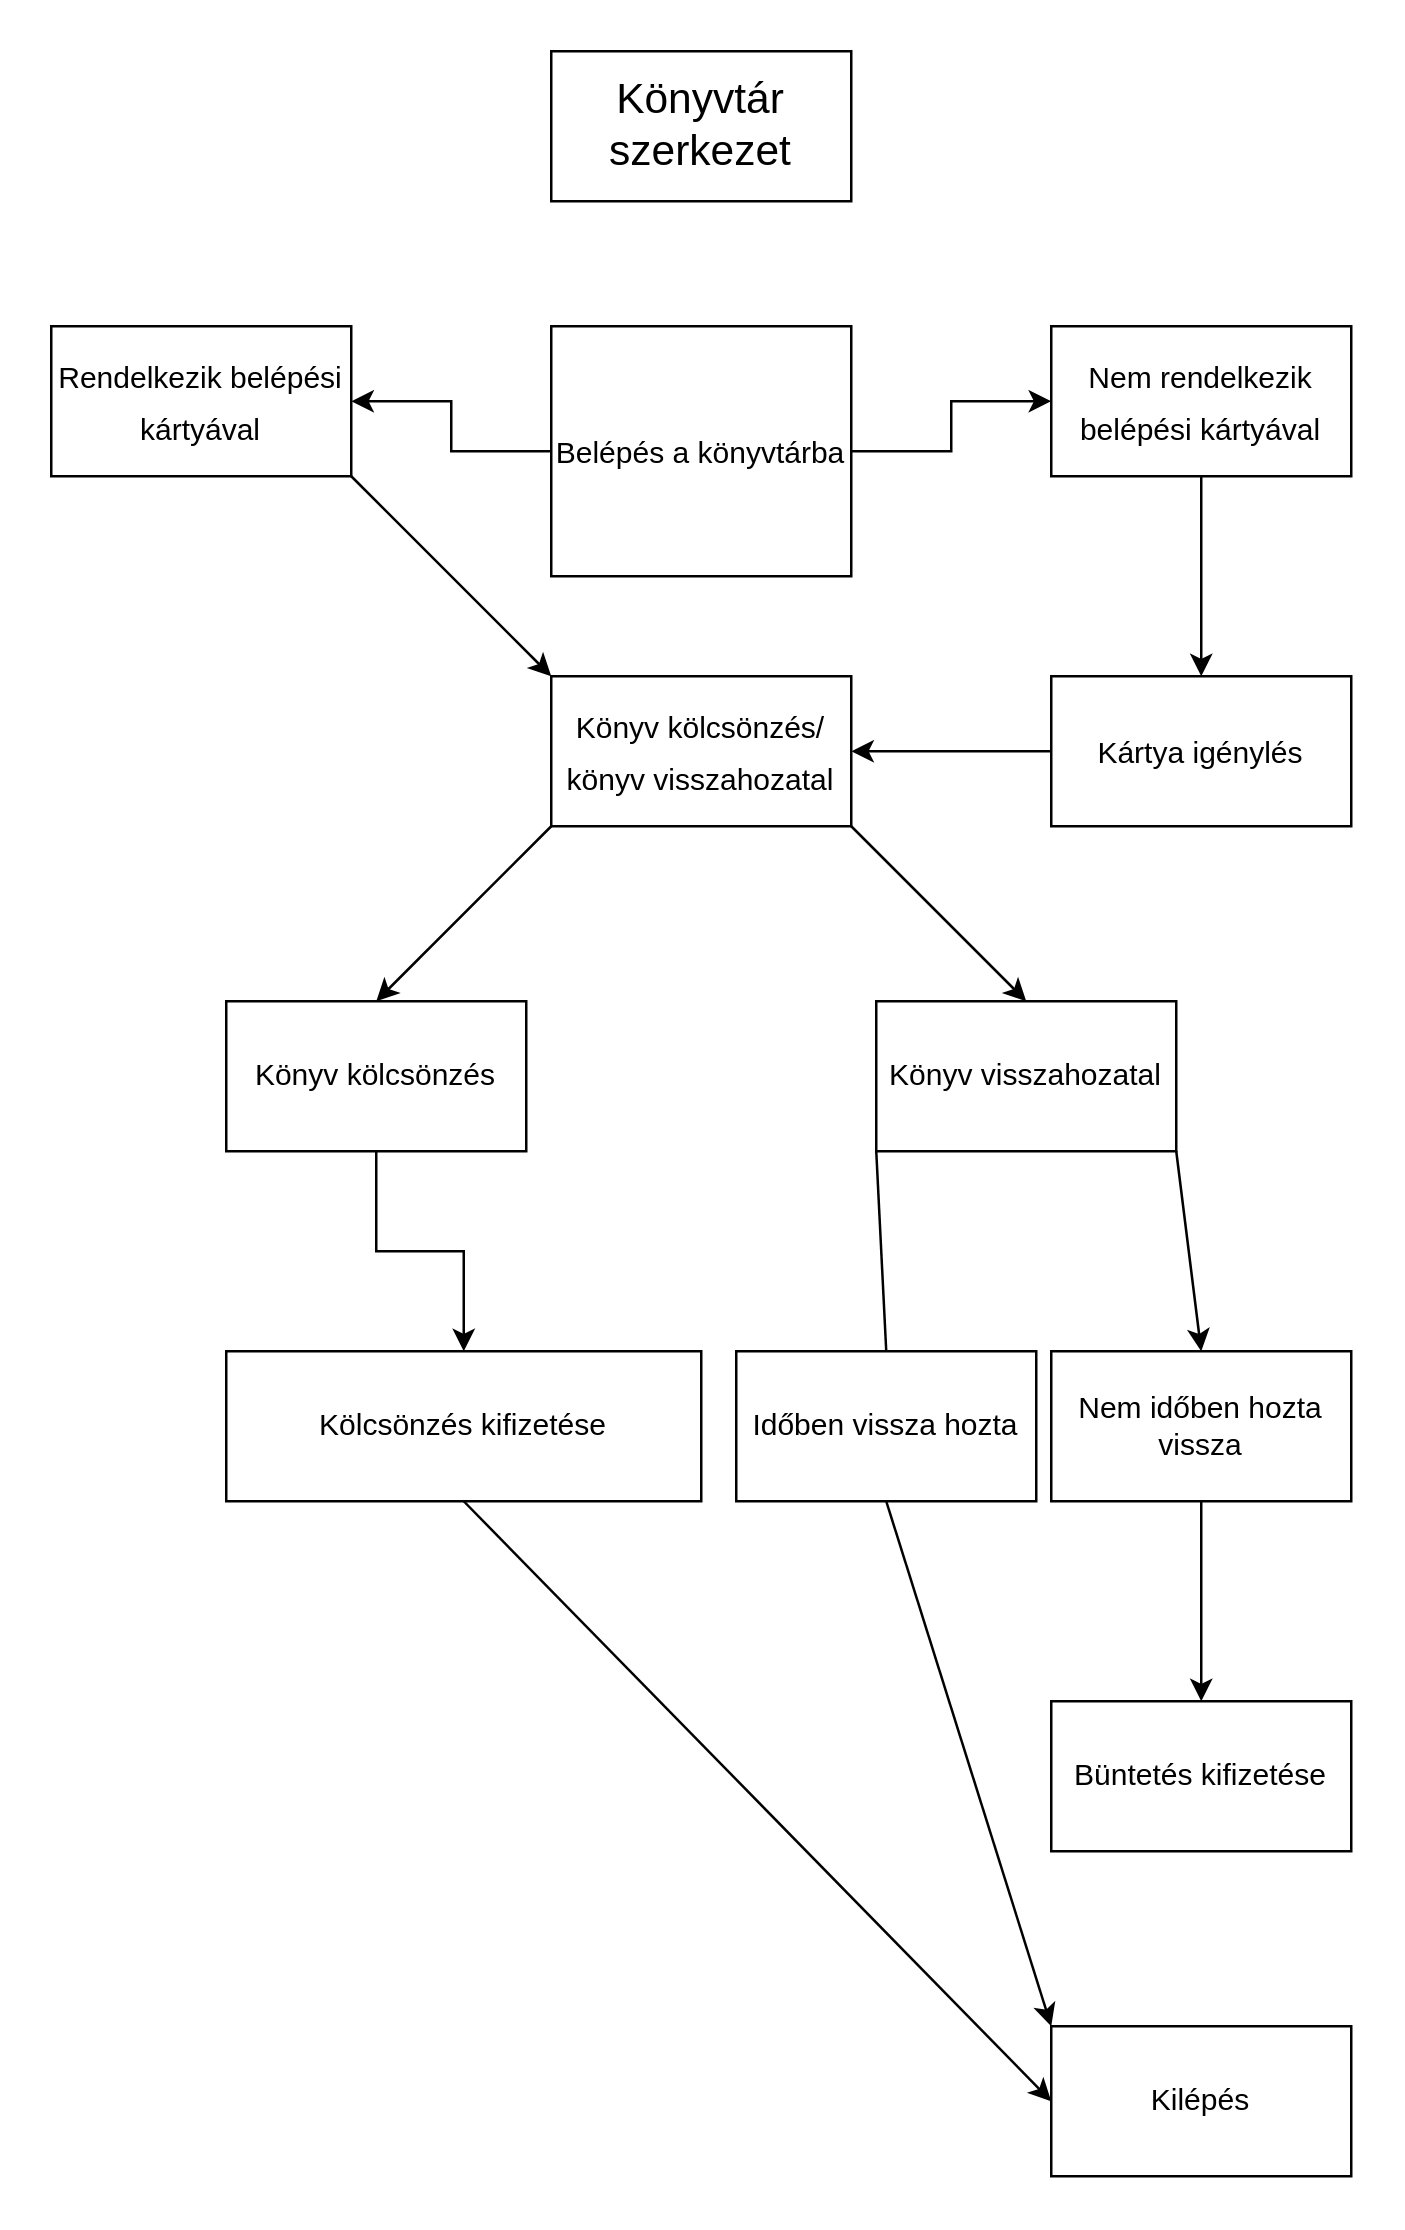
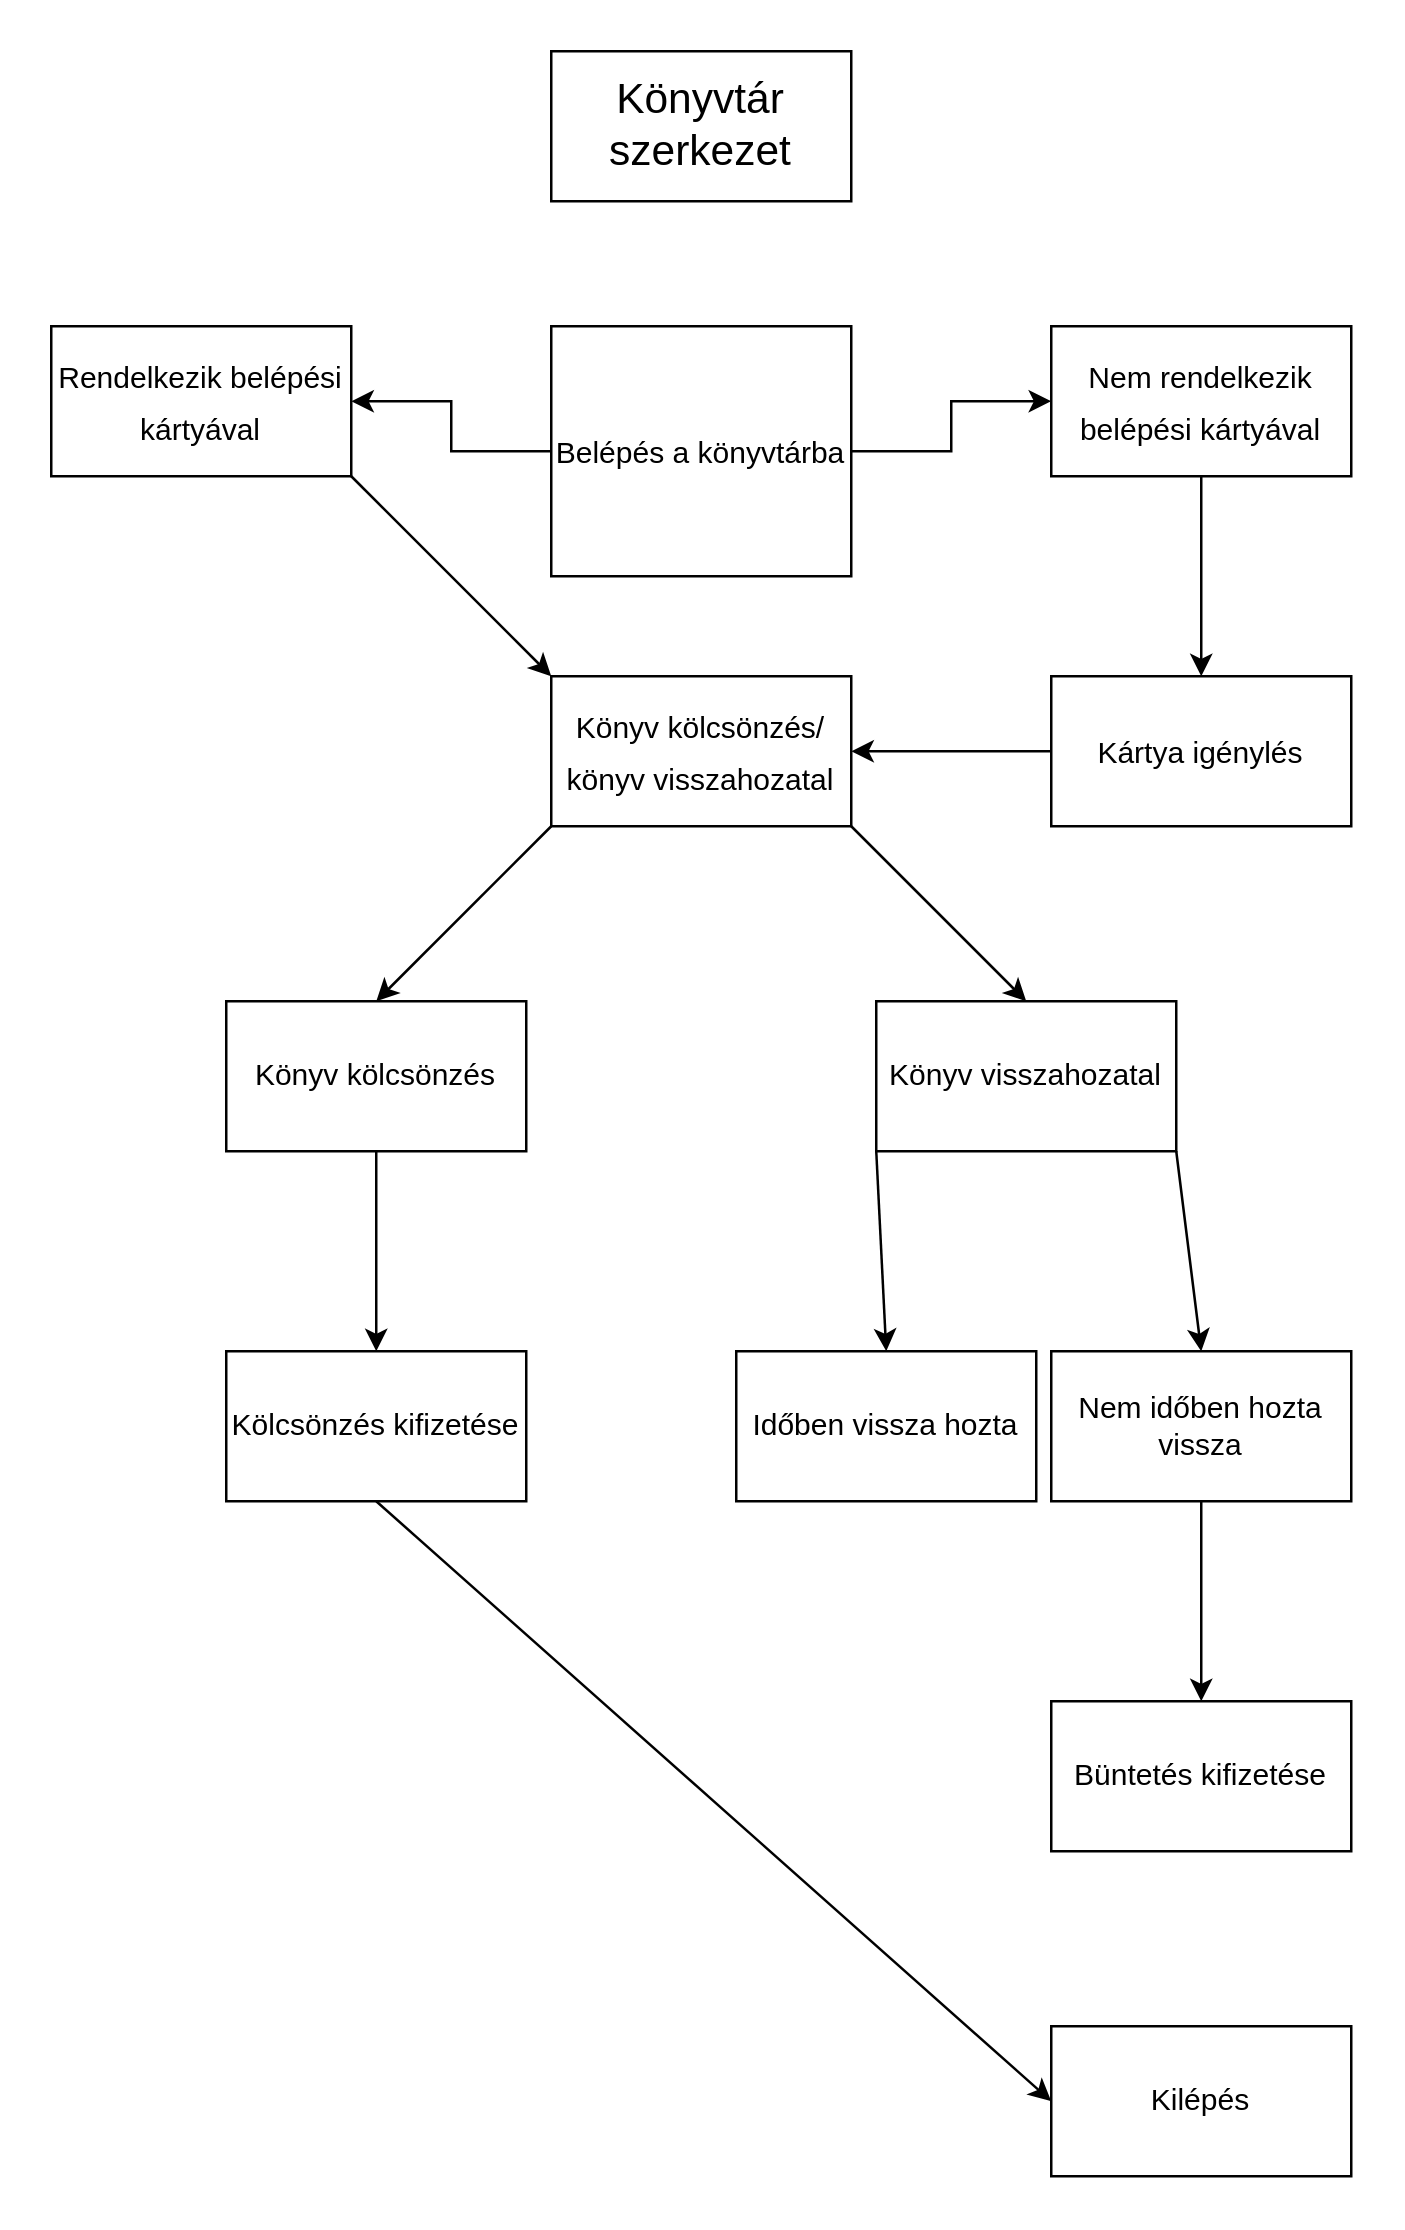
edge "Könyv visszahozatal" -- "Időben vissza hozta": arrowhead none -> classic
node "Kölcsönzés kifizetése": size 475x150 -> 300x150
edge "Időben vissza hozta" -> "Kilépés": removed
